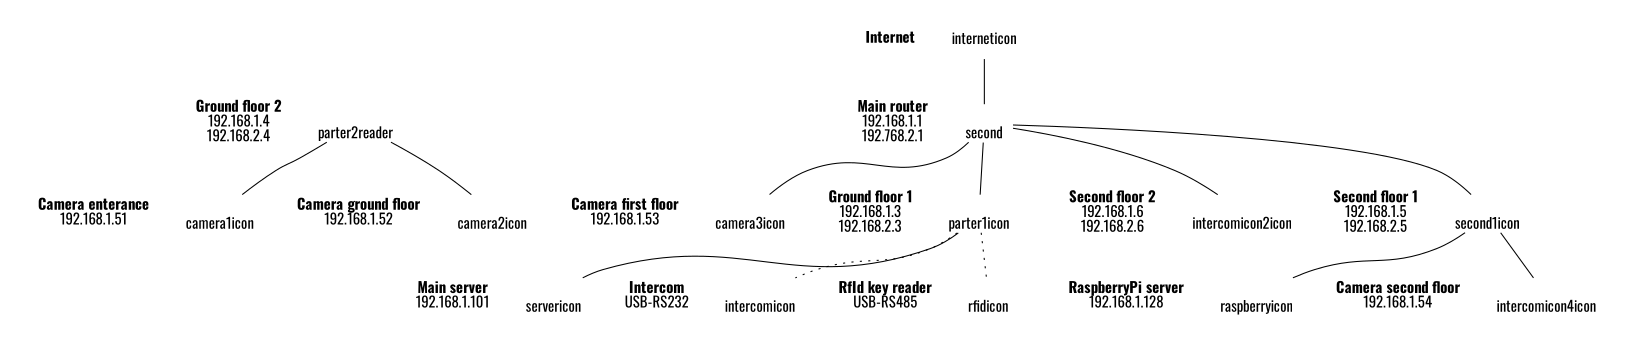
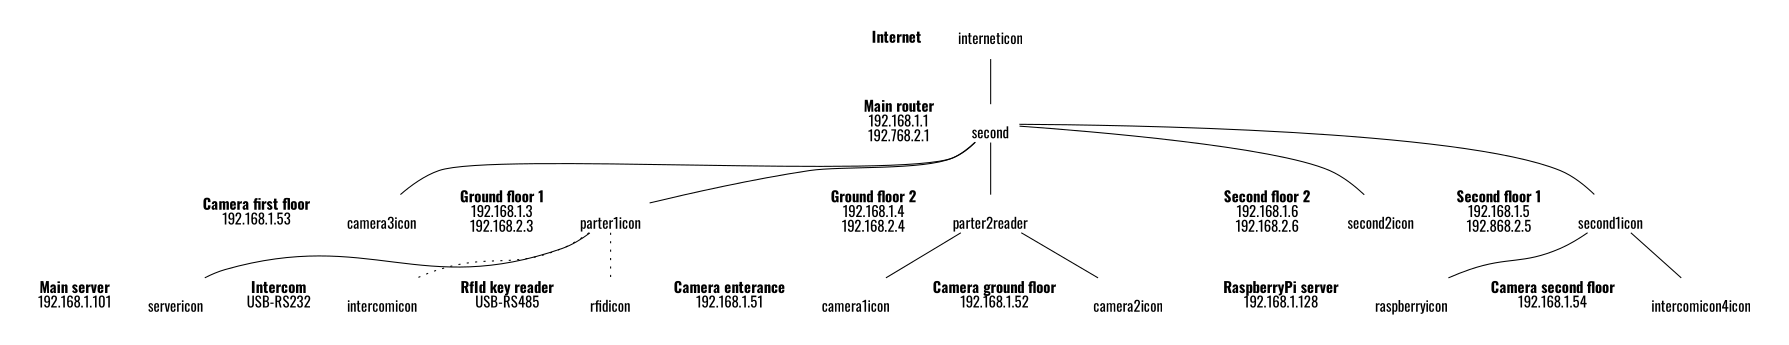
edge "second" -- "parter2reader": added
node "intercomicon2icon": label "intercomicon2icon" -> "second2icon"
node "Second floor 1": text "192.168.2.5" -> "192.868.2.5"
